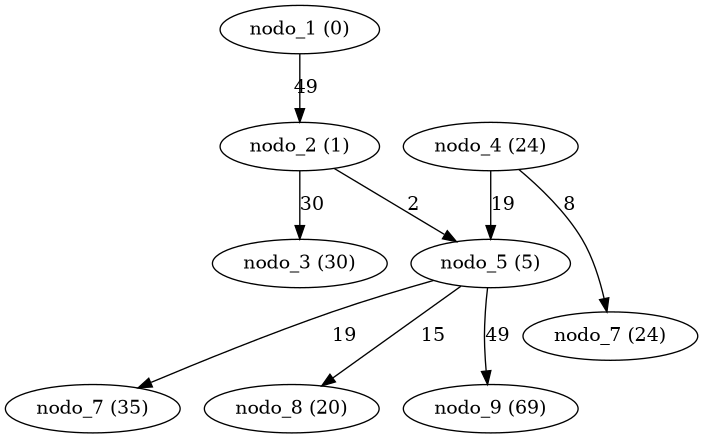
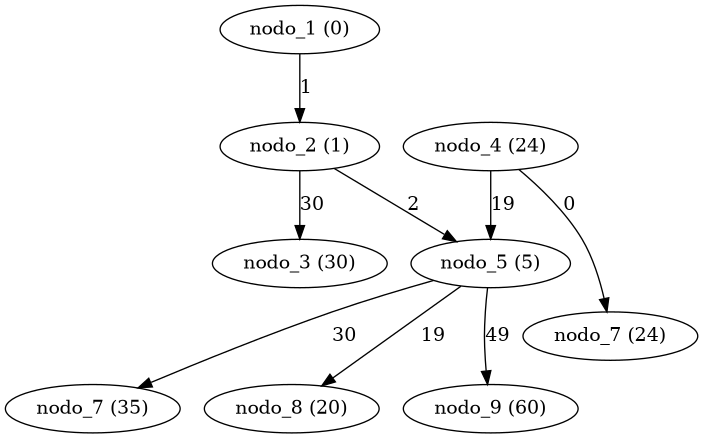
edge "nodo_1 (0)" -> "nodo_2 (1)": label "49" -> "1"
edge "nodo_4 (24)" -> "nodo_7 (24)": label "8" -> "0"
edge "nodo_5 (5)" -> "nodo_7 (35)": label "19" -> "30"
edge "nodo_5 (5)" -> "nodo_8 (20)": label "15" -> "19"
node "nodo_9 (69)": label "nodo_9 (69)" -> "nodo_9 (60)"
